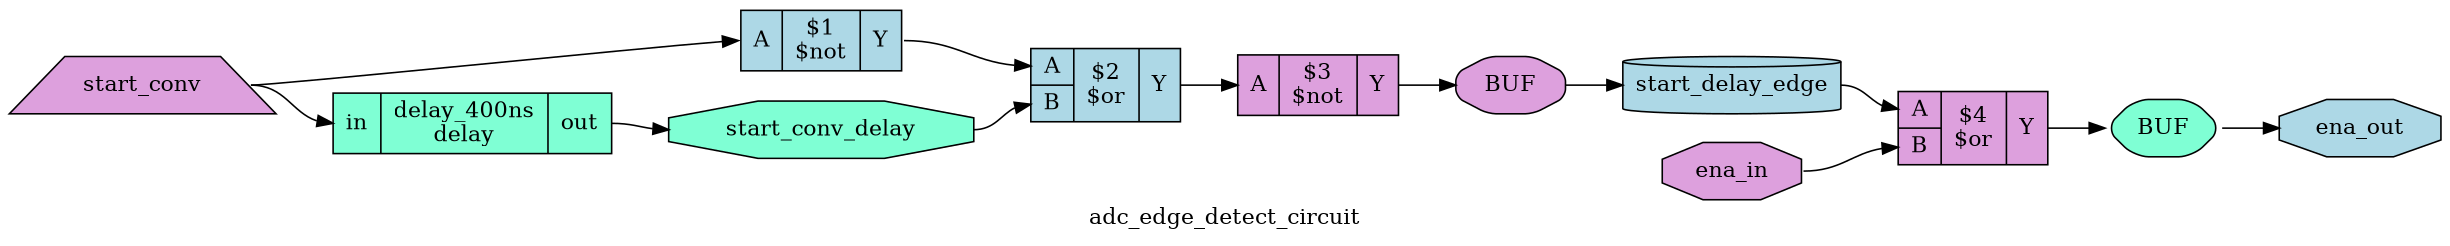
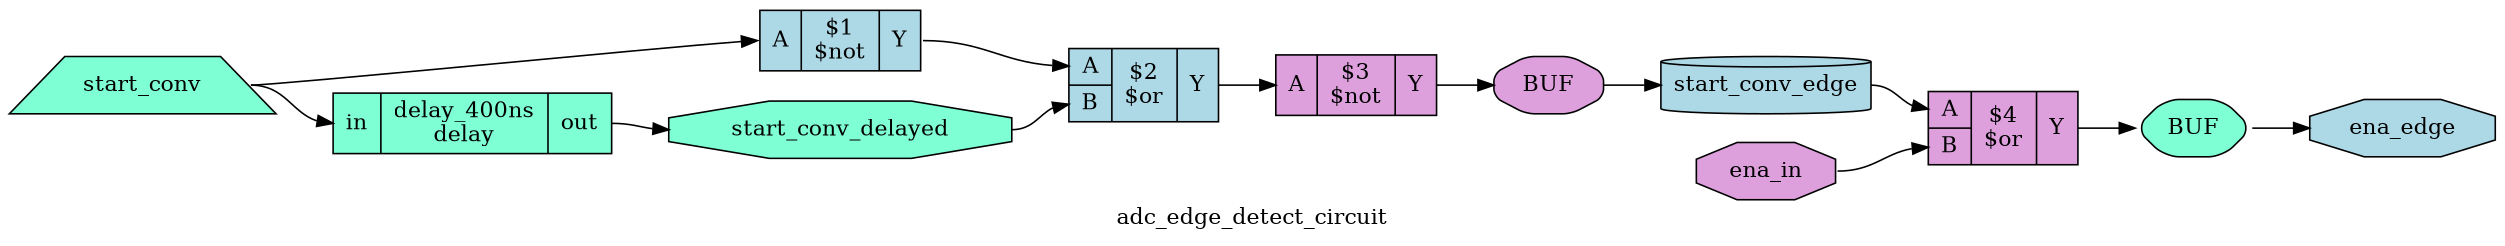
node "start_conv": fillcolor plum -> aquamarine
node "start_delay_edge": label "start_delay_edge" -> "start_conv_edge"
node "ena_out": label "ena_out" -> "ena_edge"
node "start_conv_delay": label "start_conv_delay" -> "start_conv_delayed"
